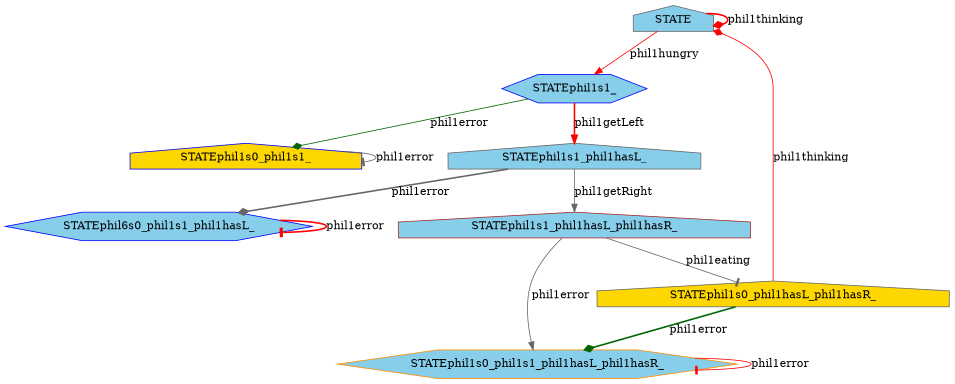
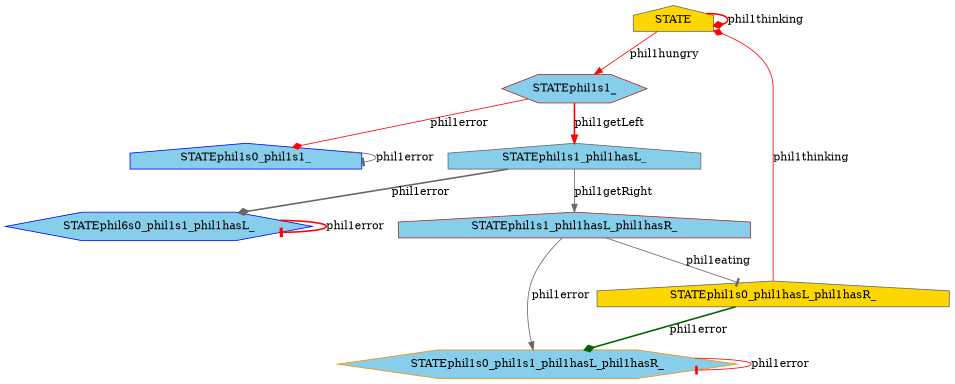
node "STATE": fillcolor skyblue -> gold
node "STATEphil1s1_": color blue -> brown
edge "STATEphil1s1_" -> "STATEphil1s0_phil1s1_": color darkgreen -> red
node "STATEphil1s0_phil1s1_": fillcolor gold -> skyblue
